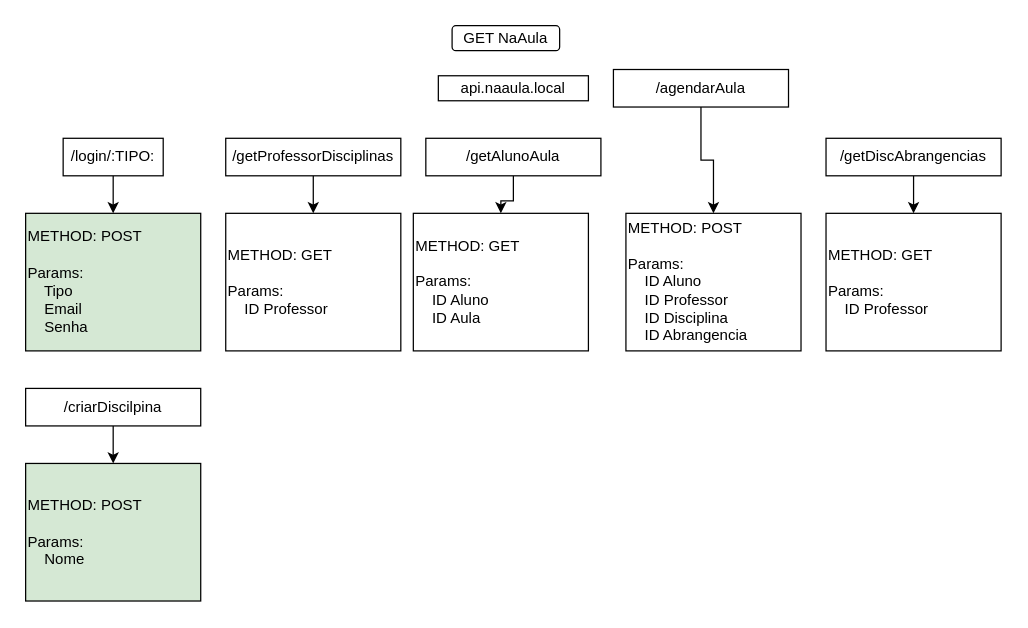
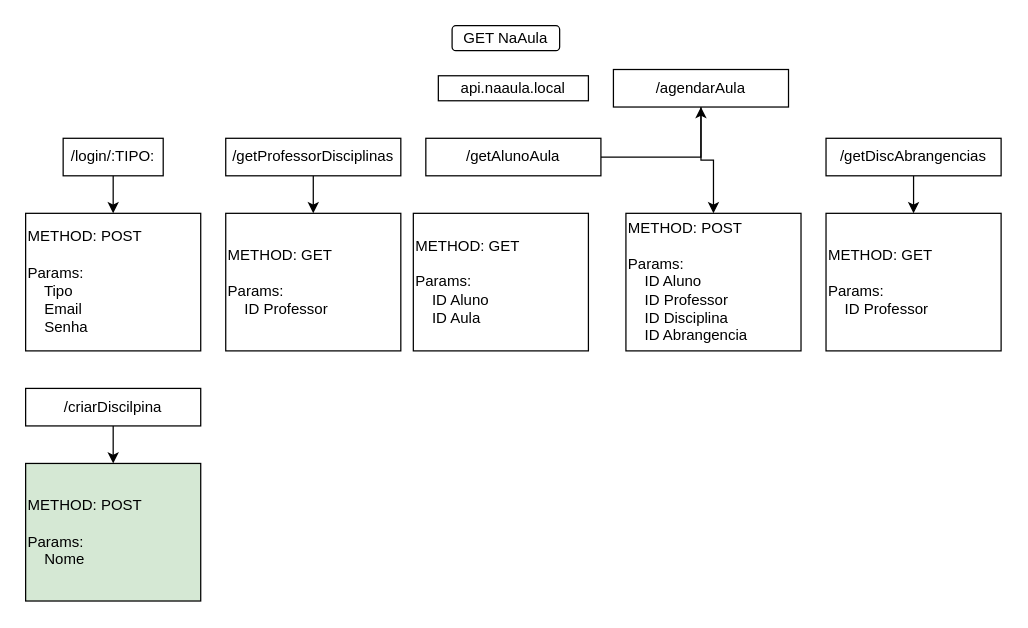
edge "/getAlunoAula" -> "METHOD: GET Params: ID Aluno ID Aula": now "/getAlunoAula" -> "/agendarAula"
node "METHOD: POST Params: Tipo Email Senha": fillcolor #d5e8d4 -> #ffffff
